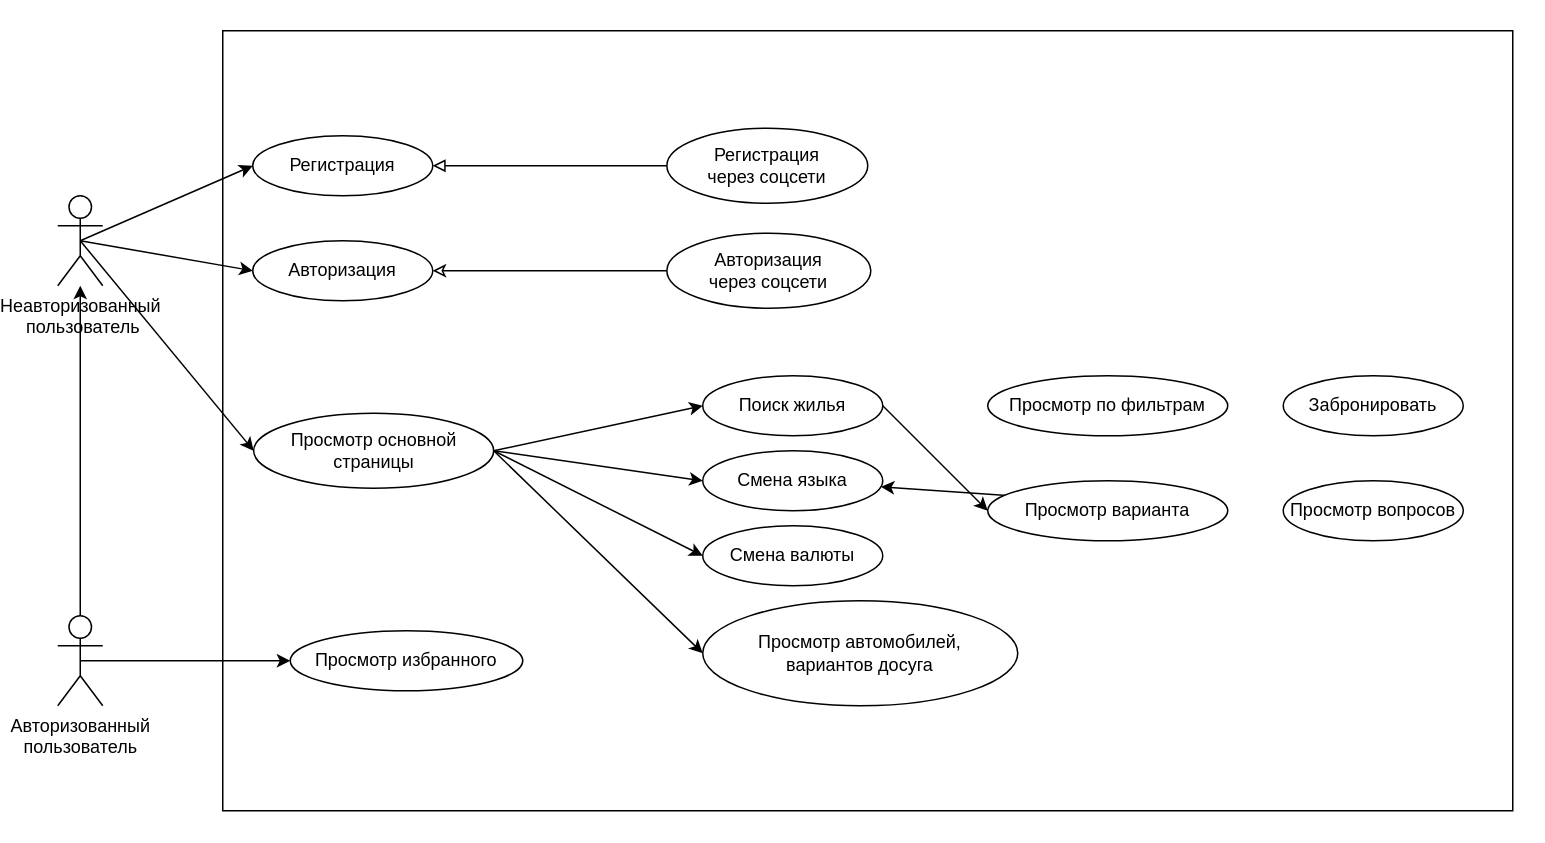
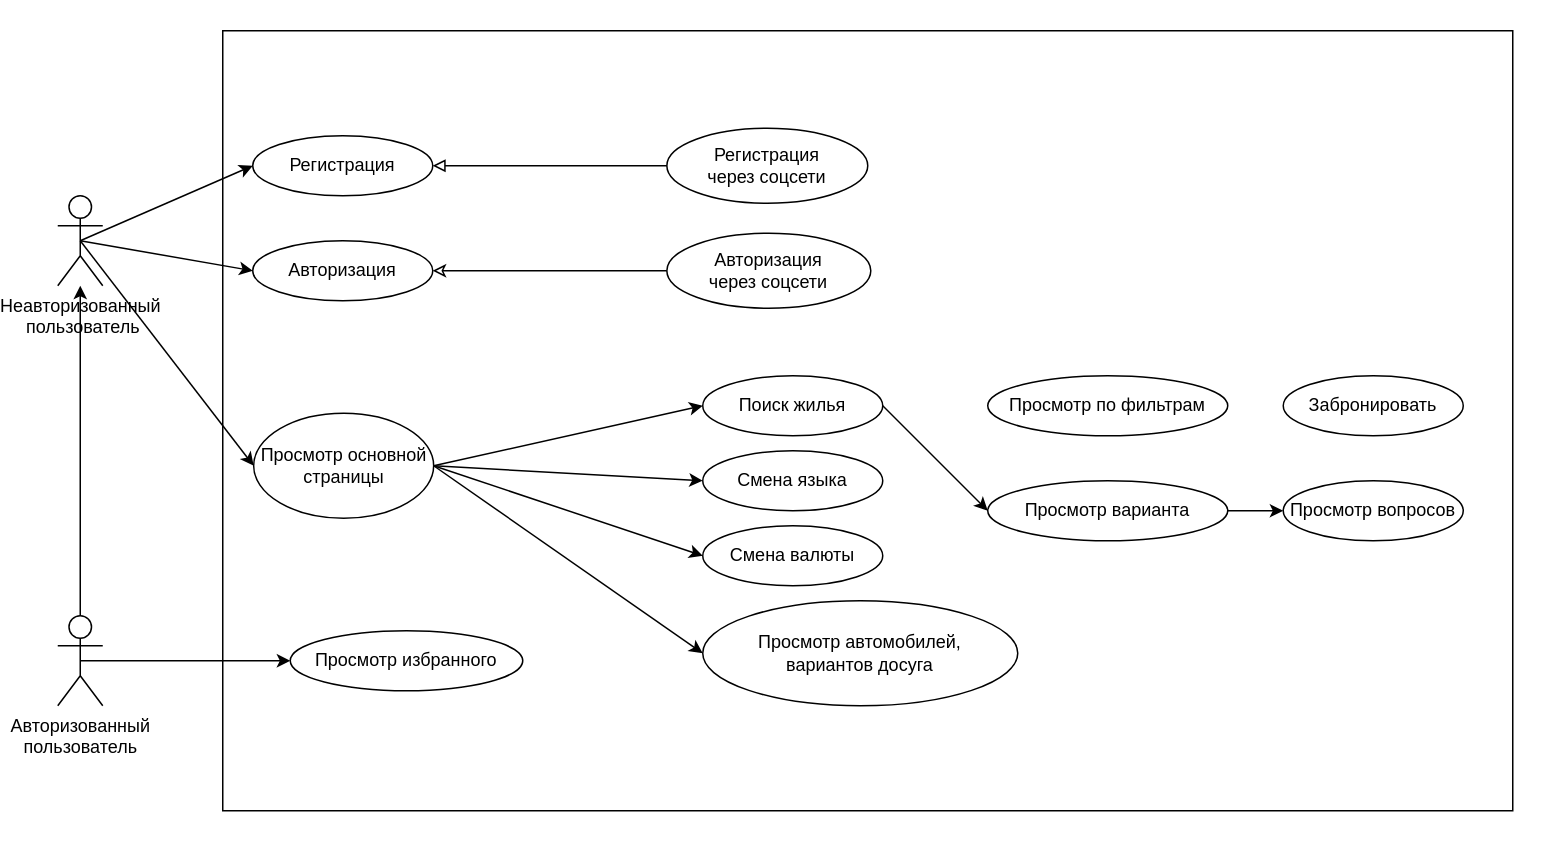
node "Просмотр основной страницы": size 240x75 -> 180x105
edge "Просмотр варианта" -> "Смена языка": now "Просмотр варианта" -> "Просмотр вопросов"
